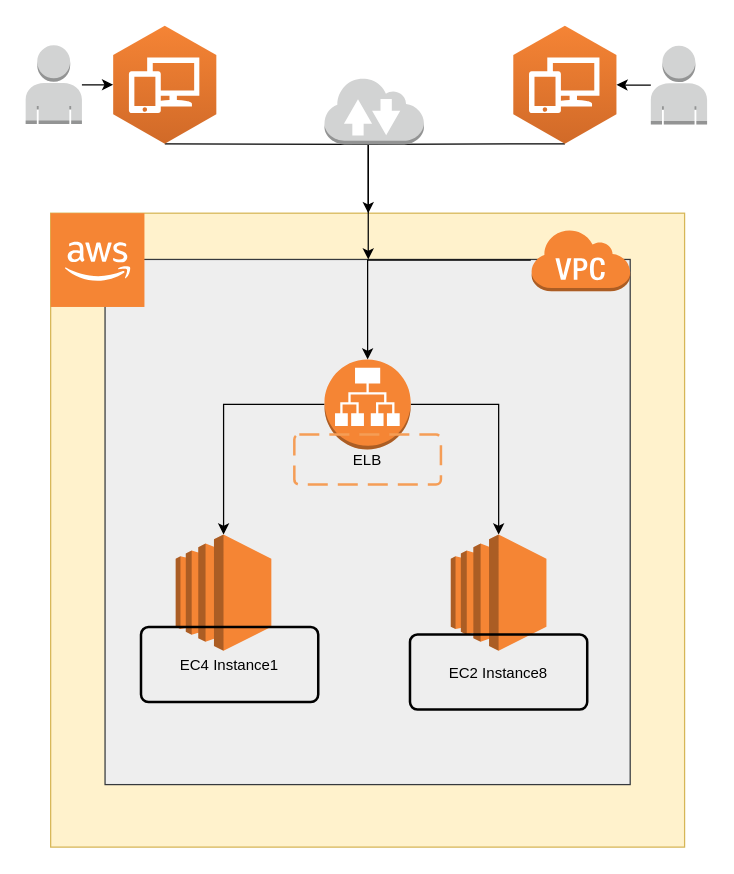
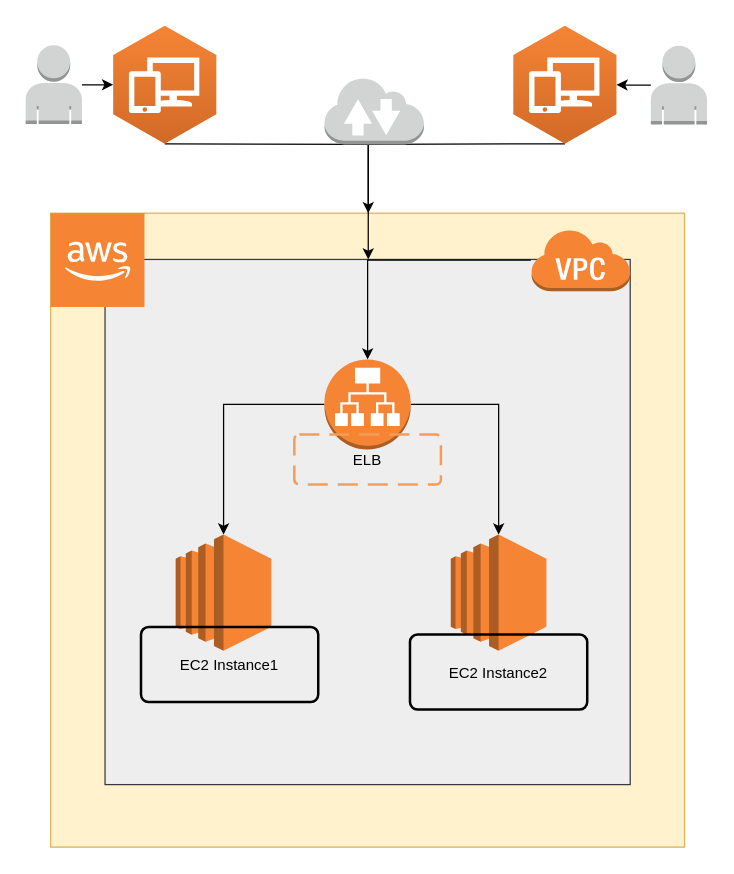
node "EC4 Instance1": label "EC4 Instance1" -> "EC2 Instance1"
node "EC2 Instance8": label "EC2 Instance8" -> "EC2 Instance2"
